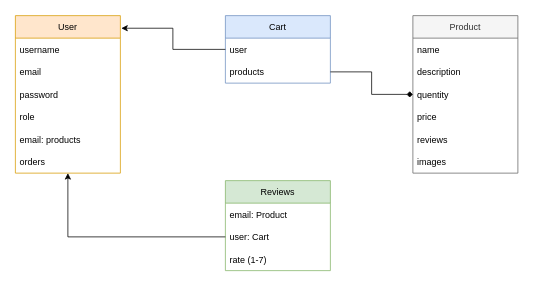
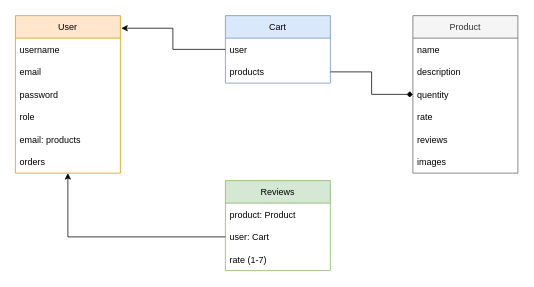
node "price": label "price" -> "rate"
node "email: Product": label "email: Product" -> "product: Product"
